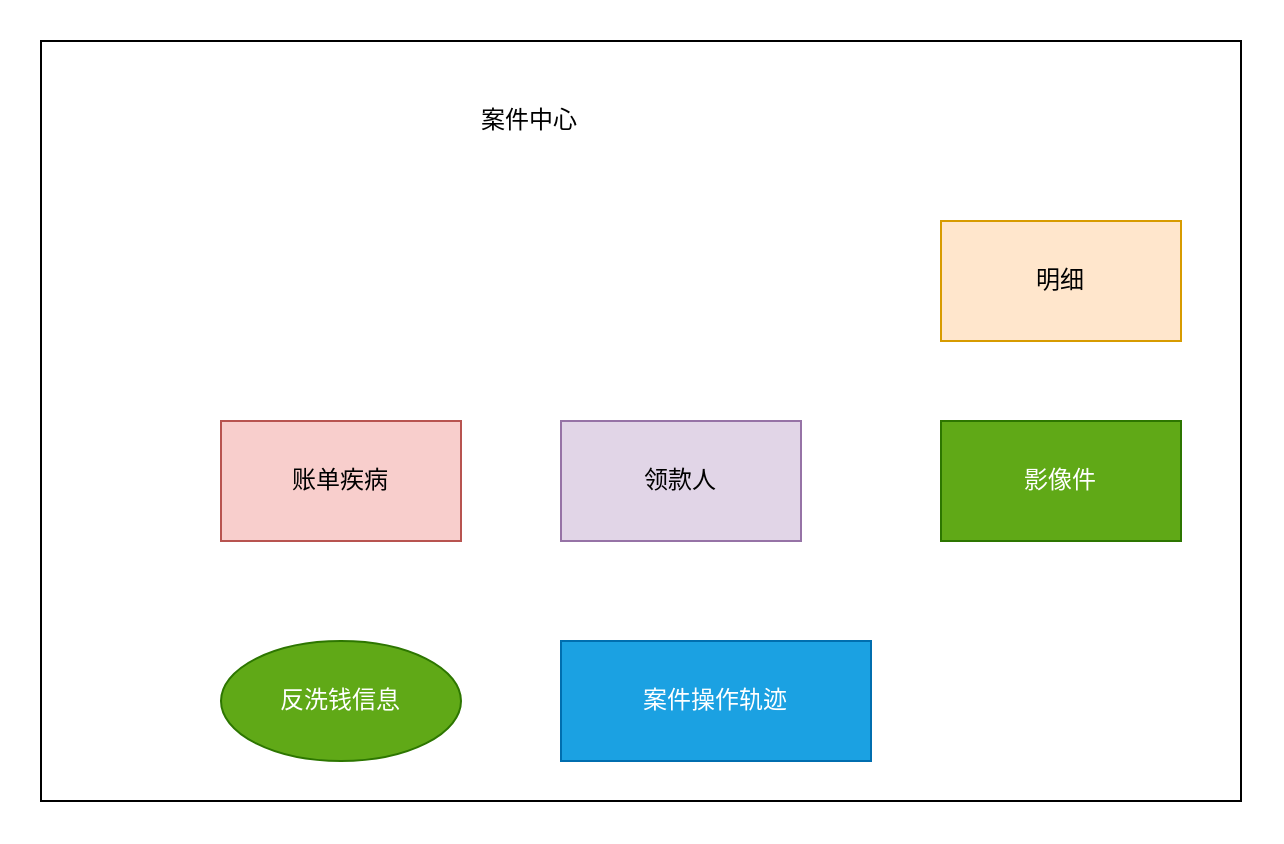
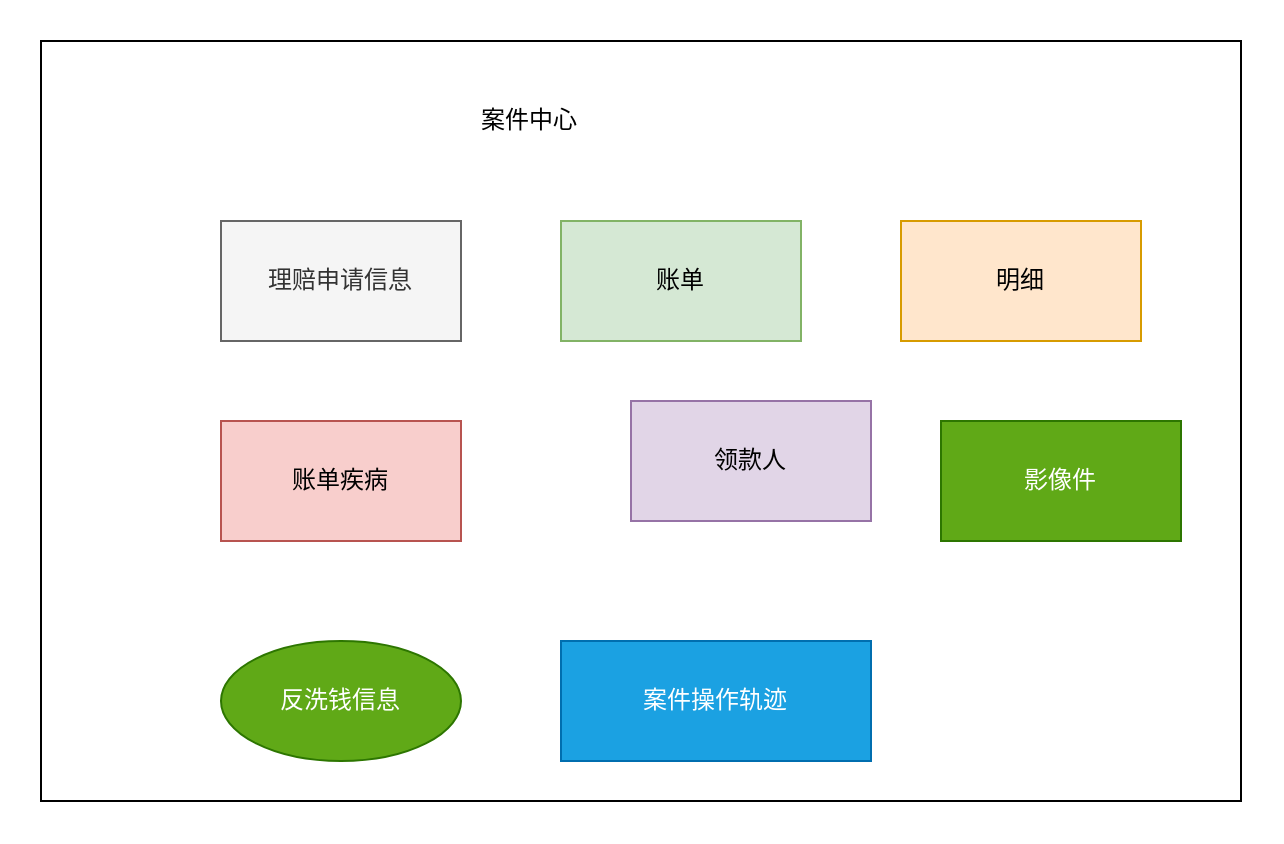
node "理赔申请信息": added
node "账单": added
node "明细": moved (1061, 281) -> (1021, 281)
node "领款人": moved (681, 481) -> (751, 461)
